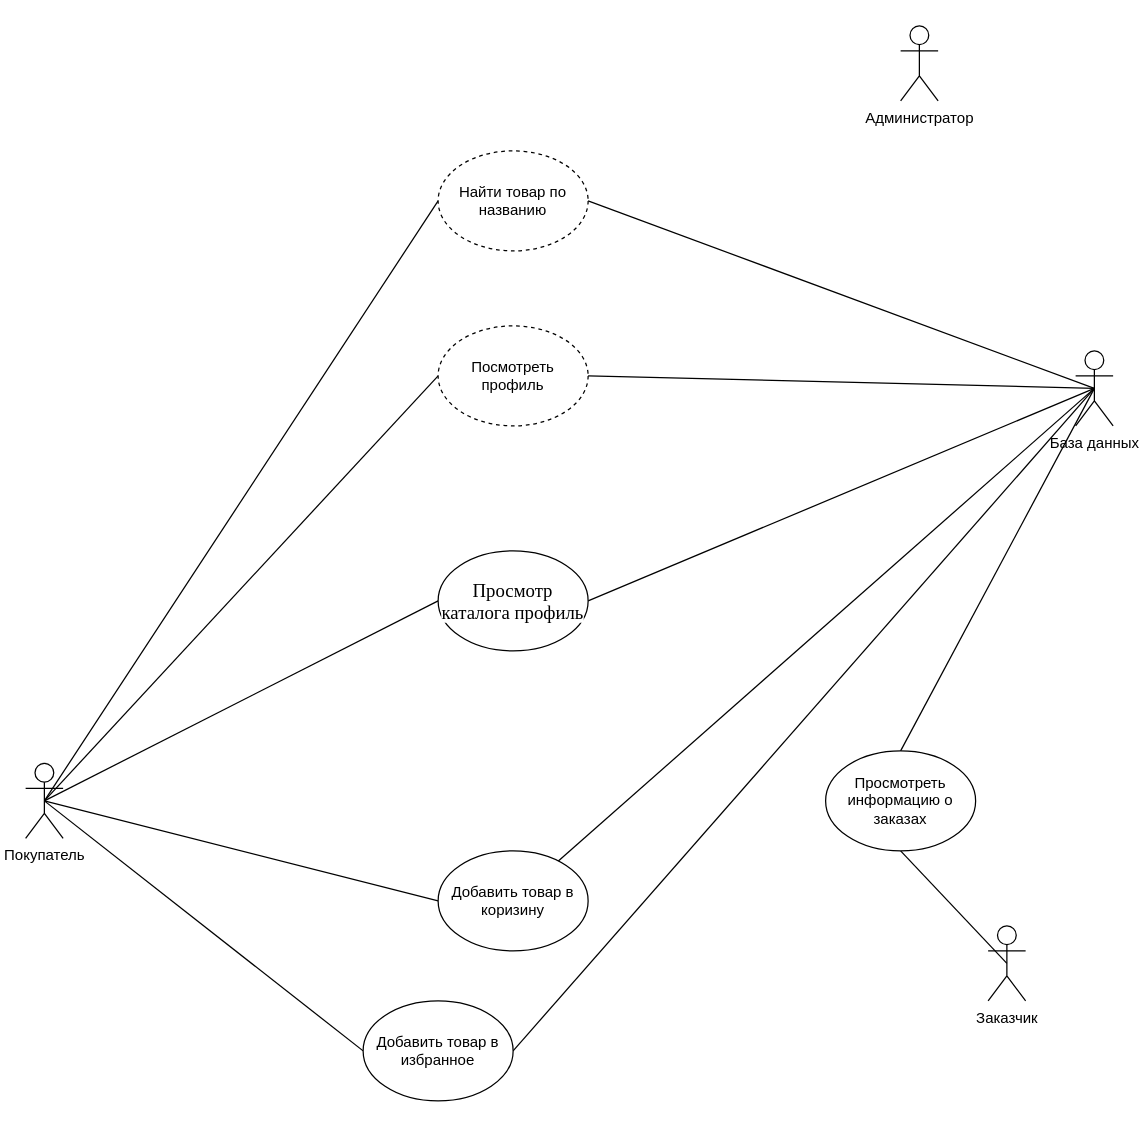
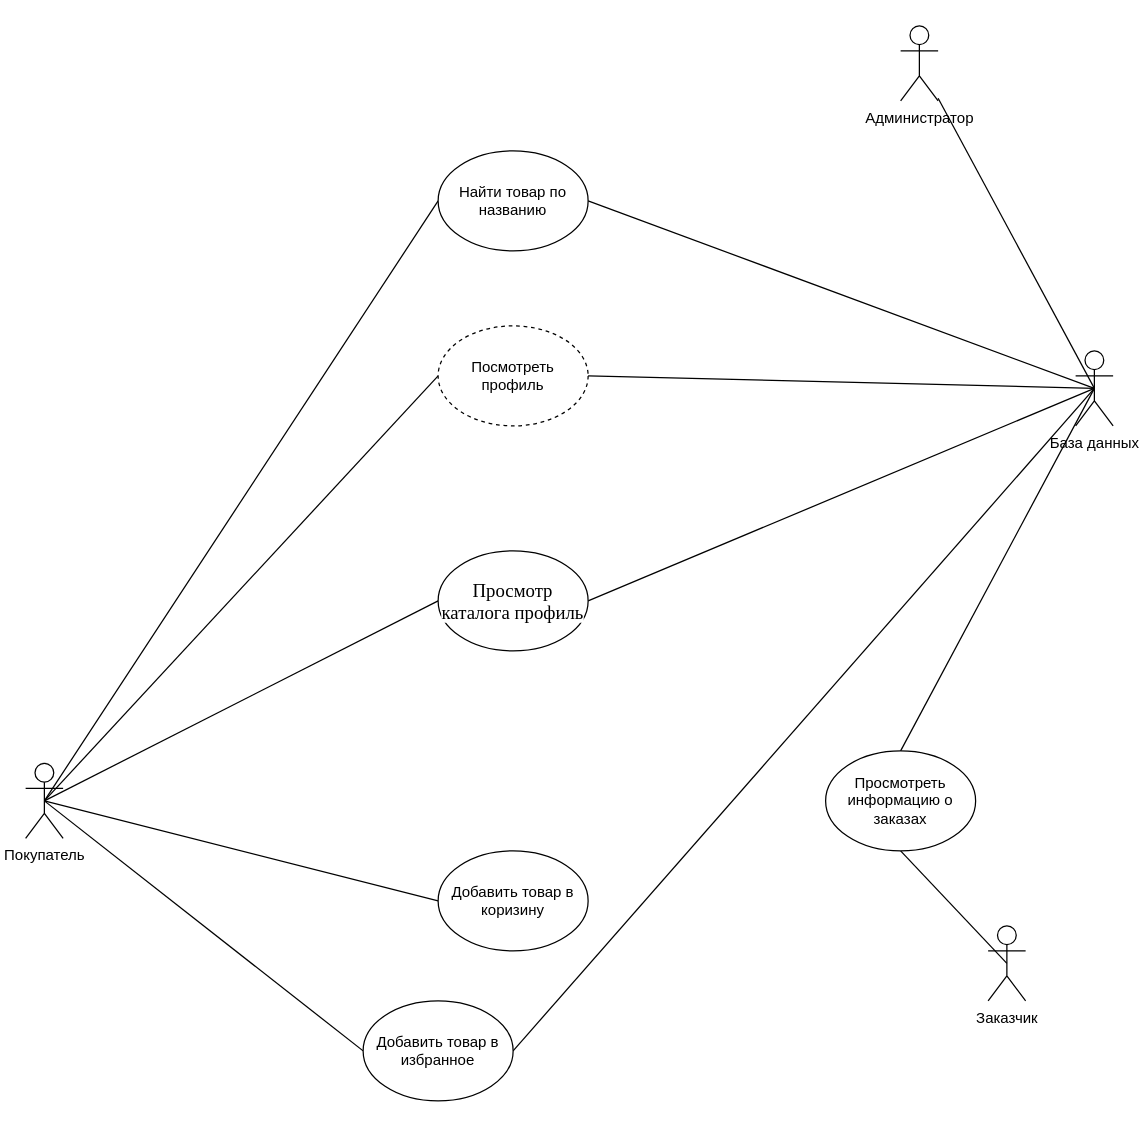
node "Найти товар по названию": style dashed -> solid
edge "База данных" -- "Добавить товар в коризину": now "База данных" -- "Администратор"
